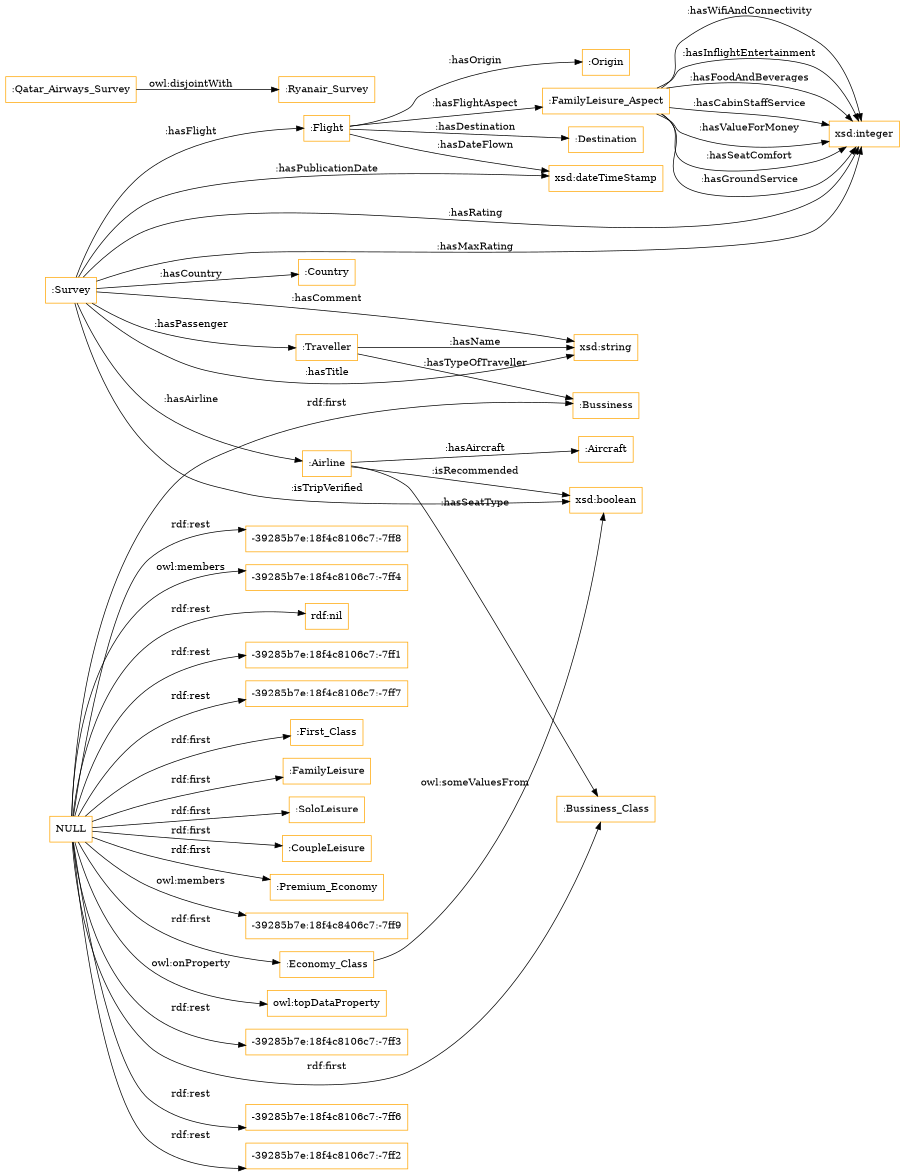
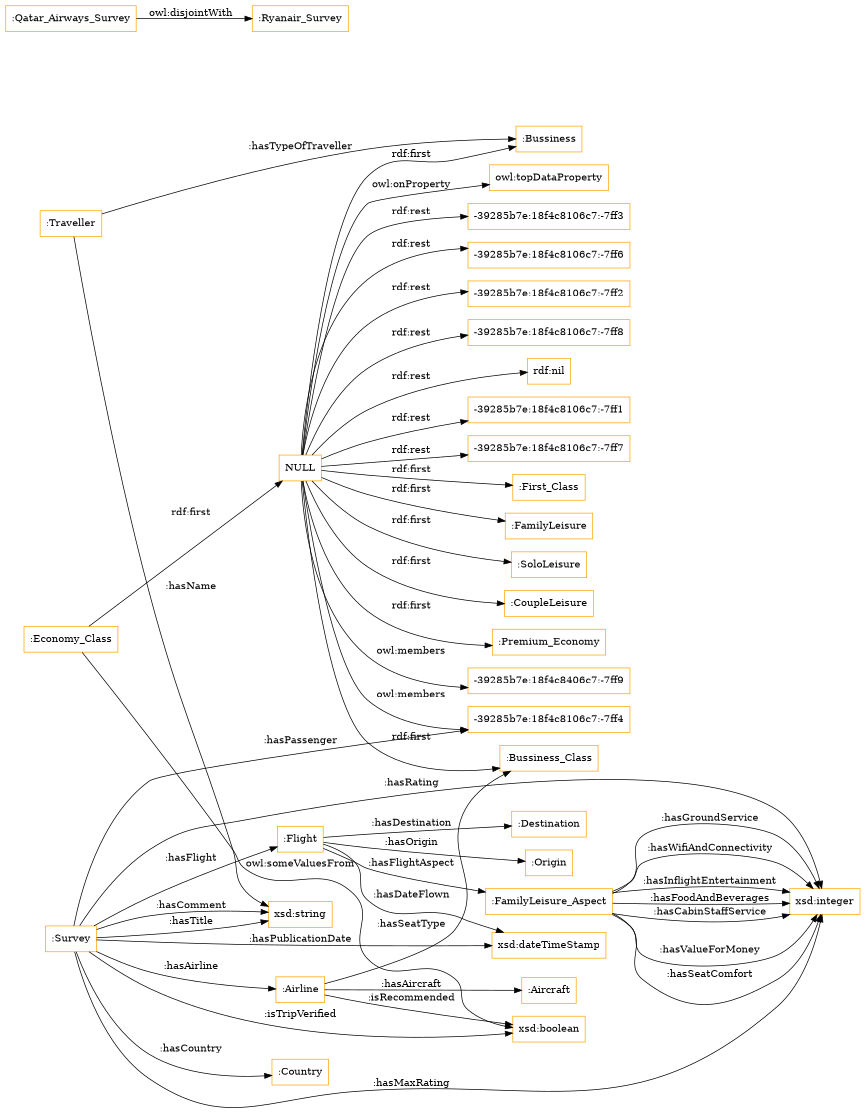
edge ":Survey" -> ":Traveller": now ":Survey" -> "-39285b7e:18f4c8106c7:-7ff4"
edge "NULL" -> ":Economy_Class": reversed
